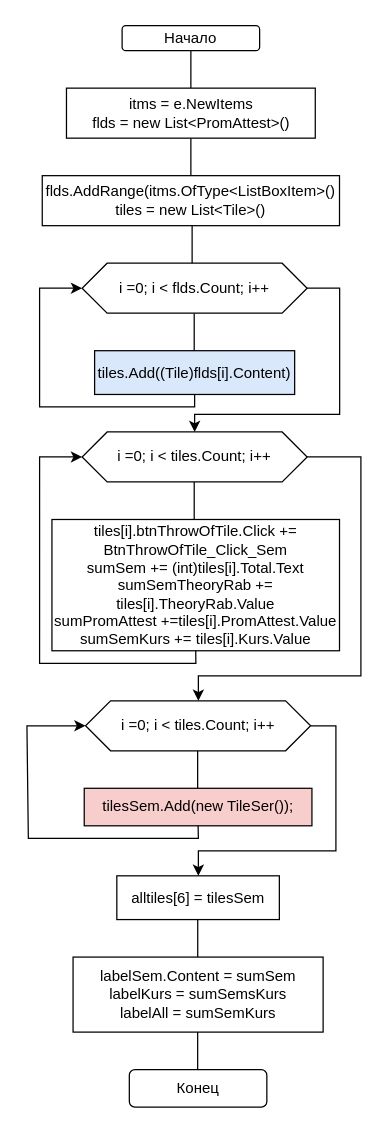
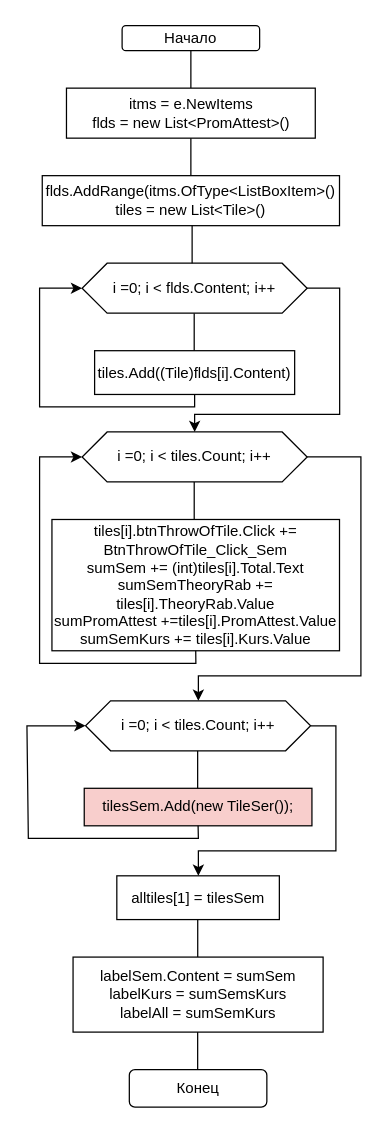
node "i =0; i < flds.Count; i++": label "i =0; i < flds.Count; i++" -> "i =0; i < flds.Content; i++"
node "tiles.Add((Tile)flds[i].Content)": fillcolor #dae8fc -> #ffffff
node "alltiles[6] = tilesSem": label "alltiles[6] = tilesSem" -> "alltiles[1] = tilesSem"
